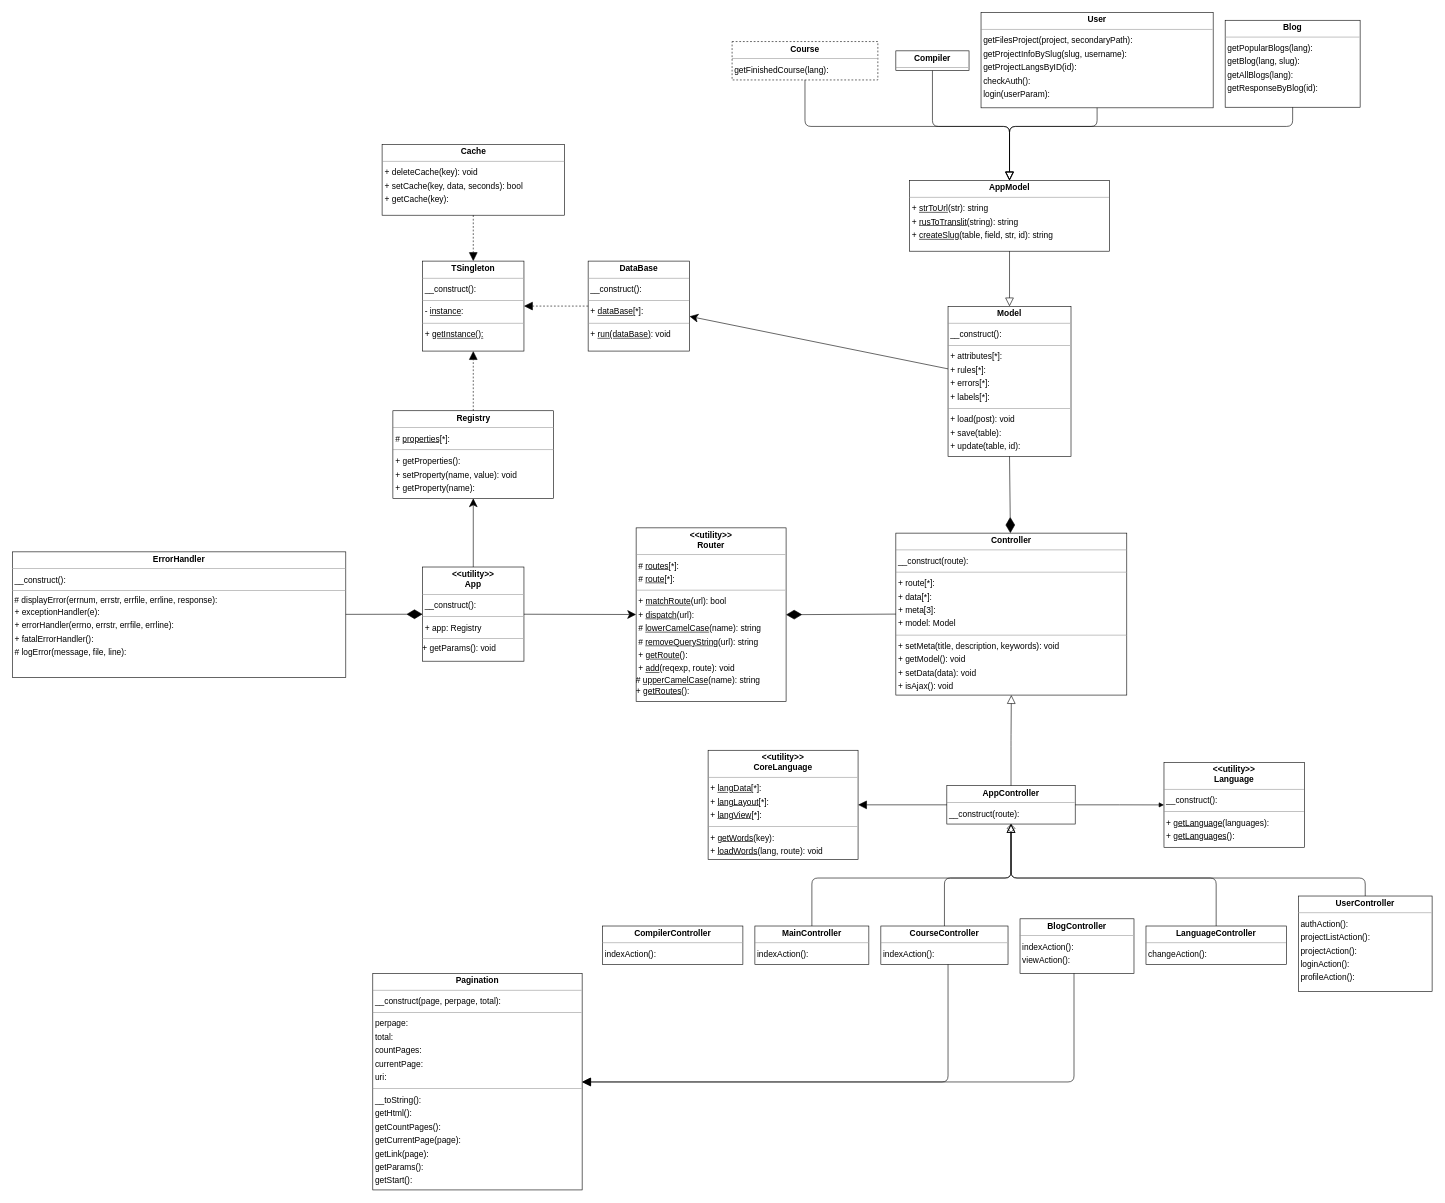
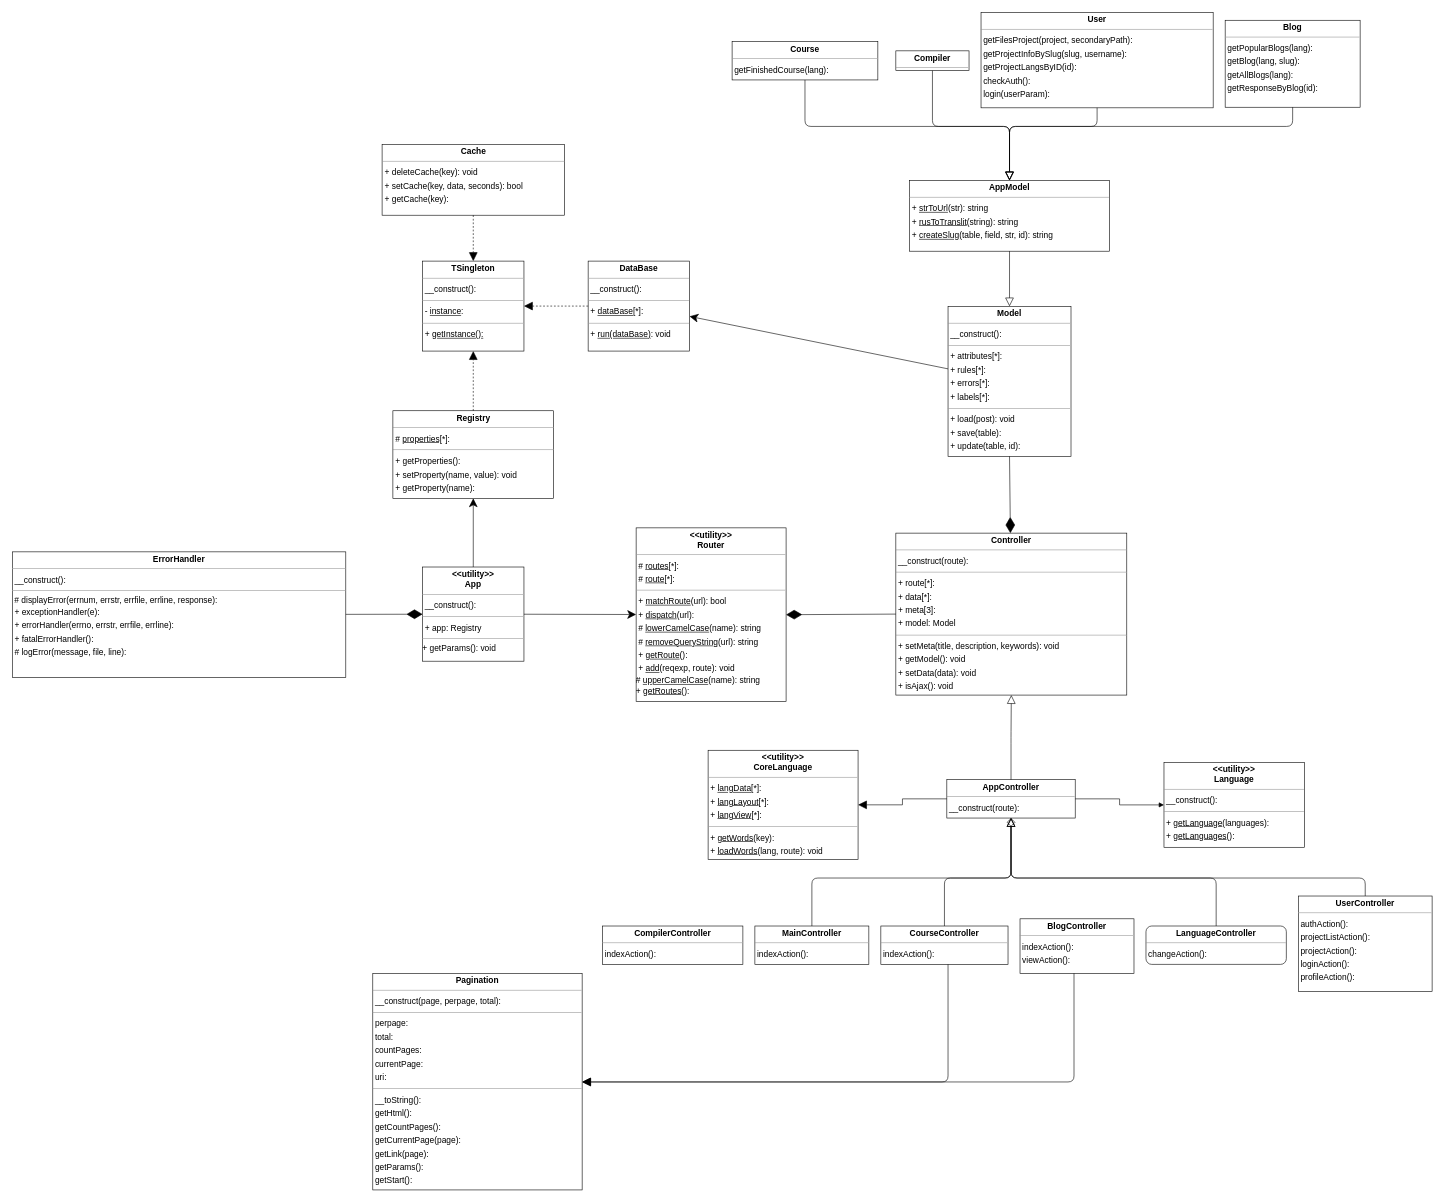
node "Course getFinishedCourse(lang):": style dashed -> solid
node "AppController __construct(route):": moved (1011, 805) -> (1011, 799)
node "LanguageController changeAction():": shape rectangle -> rounded rectangle
